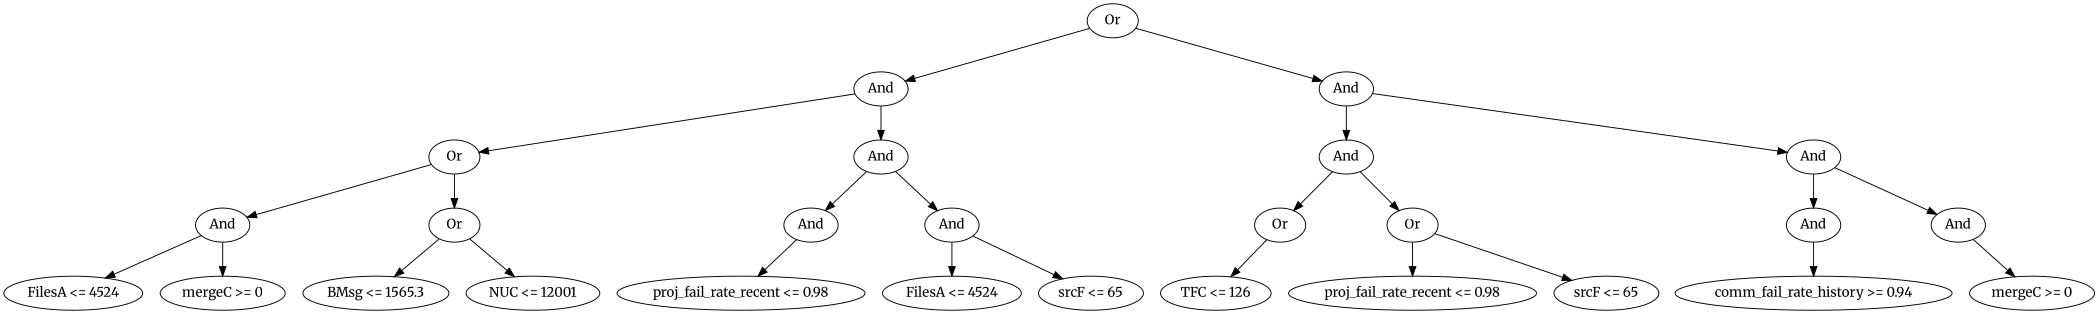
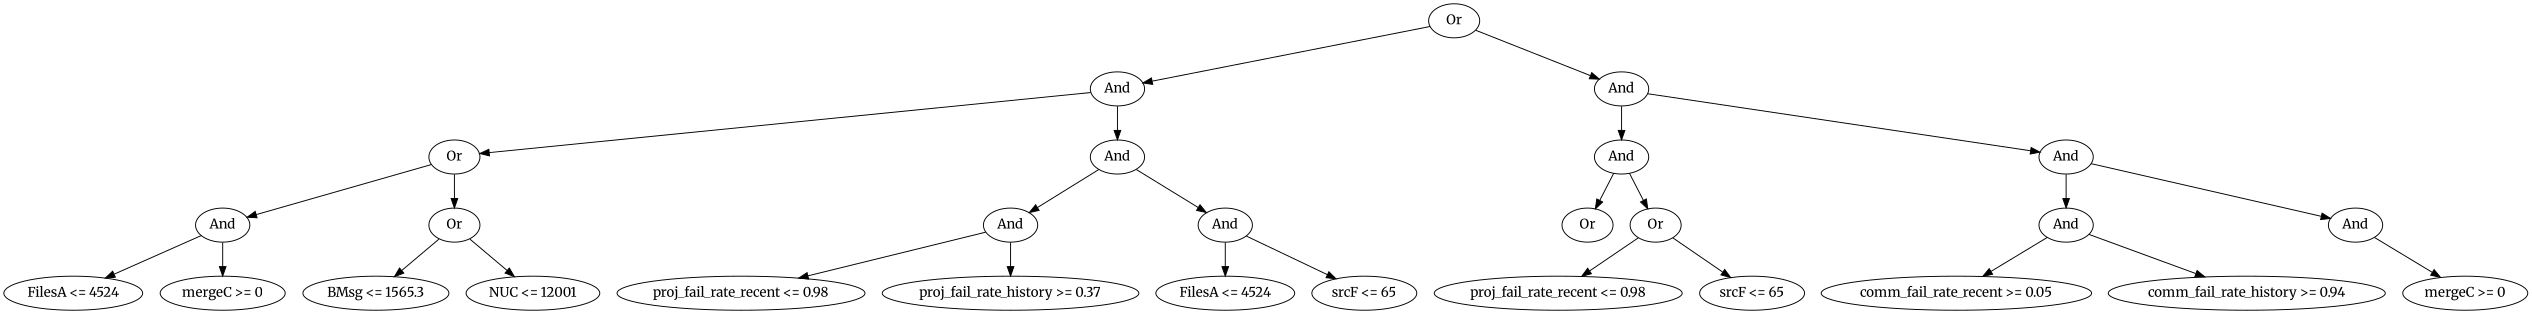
node "proj_fail_rate_history >= 0.37": added
node "TFC <= 126": removed
node "comm_fail_rate_recent >= 0.05": added
